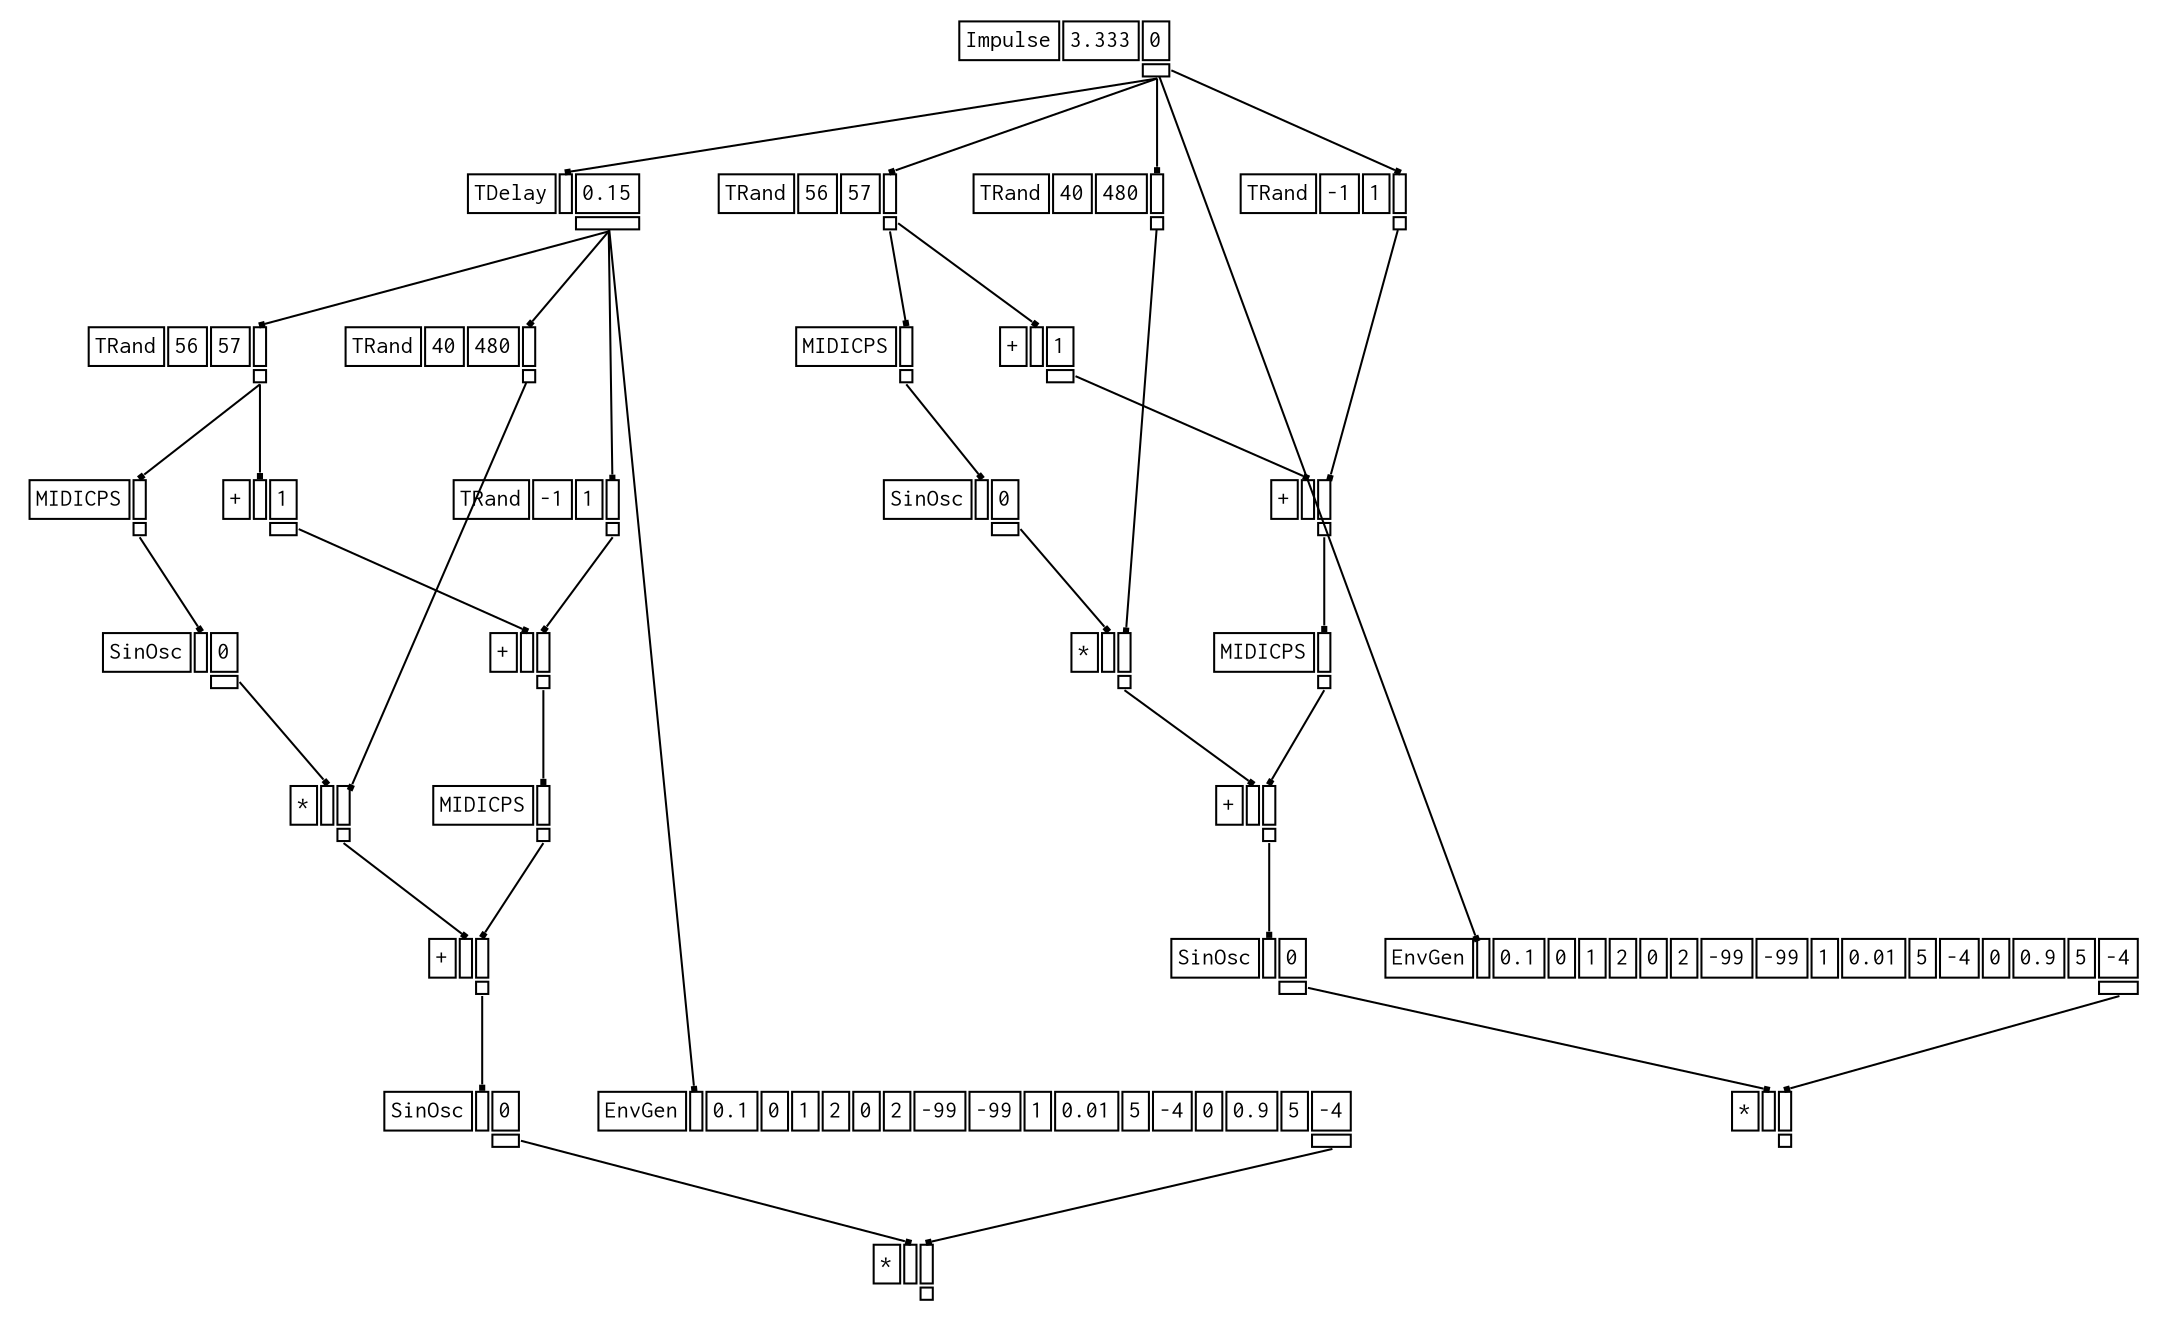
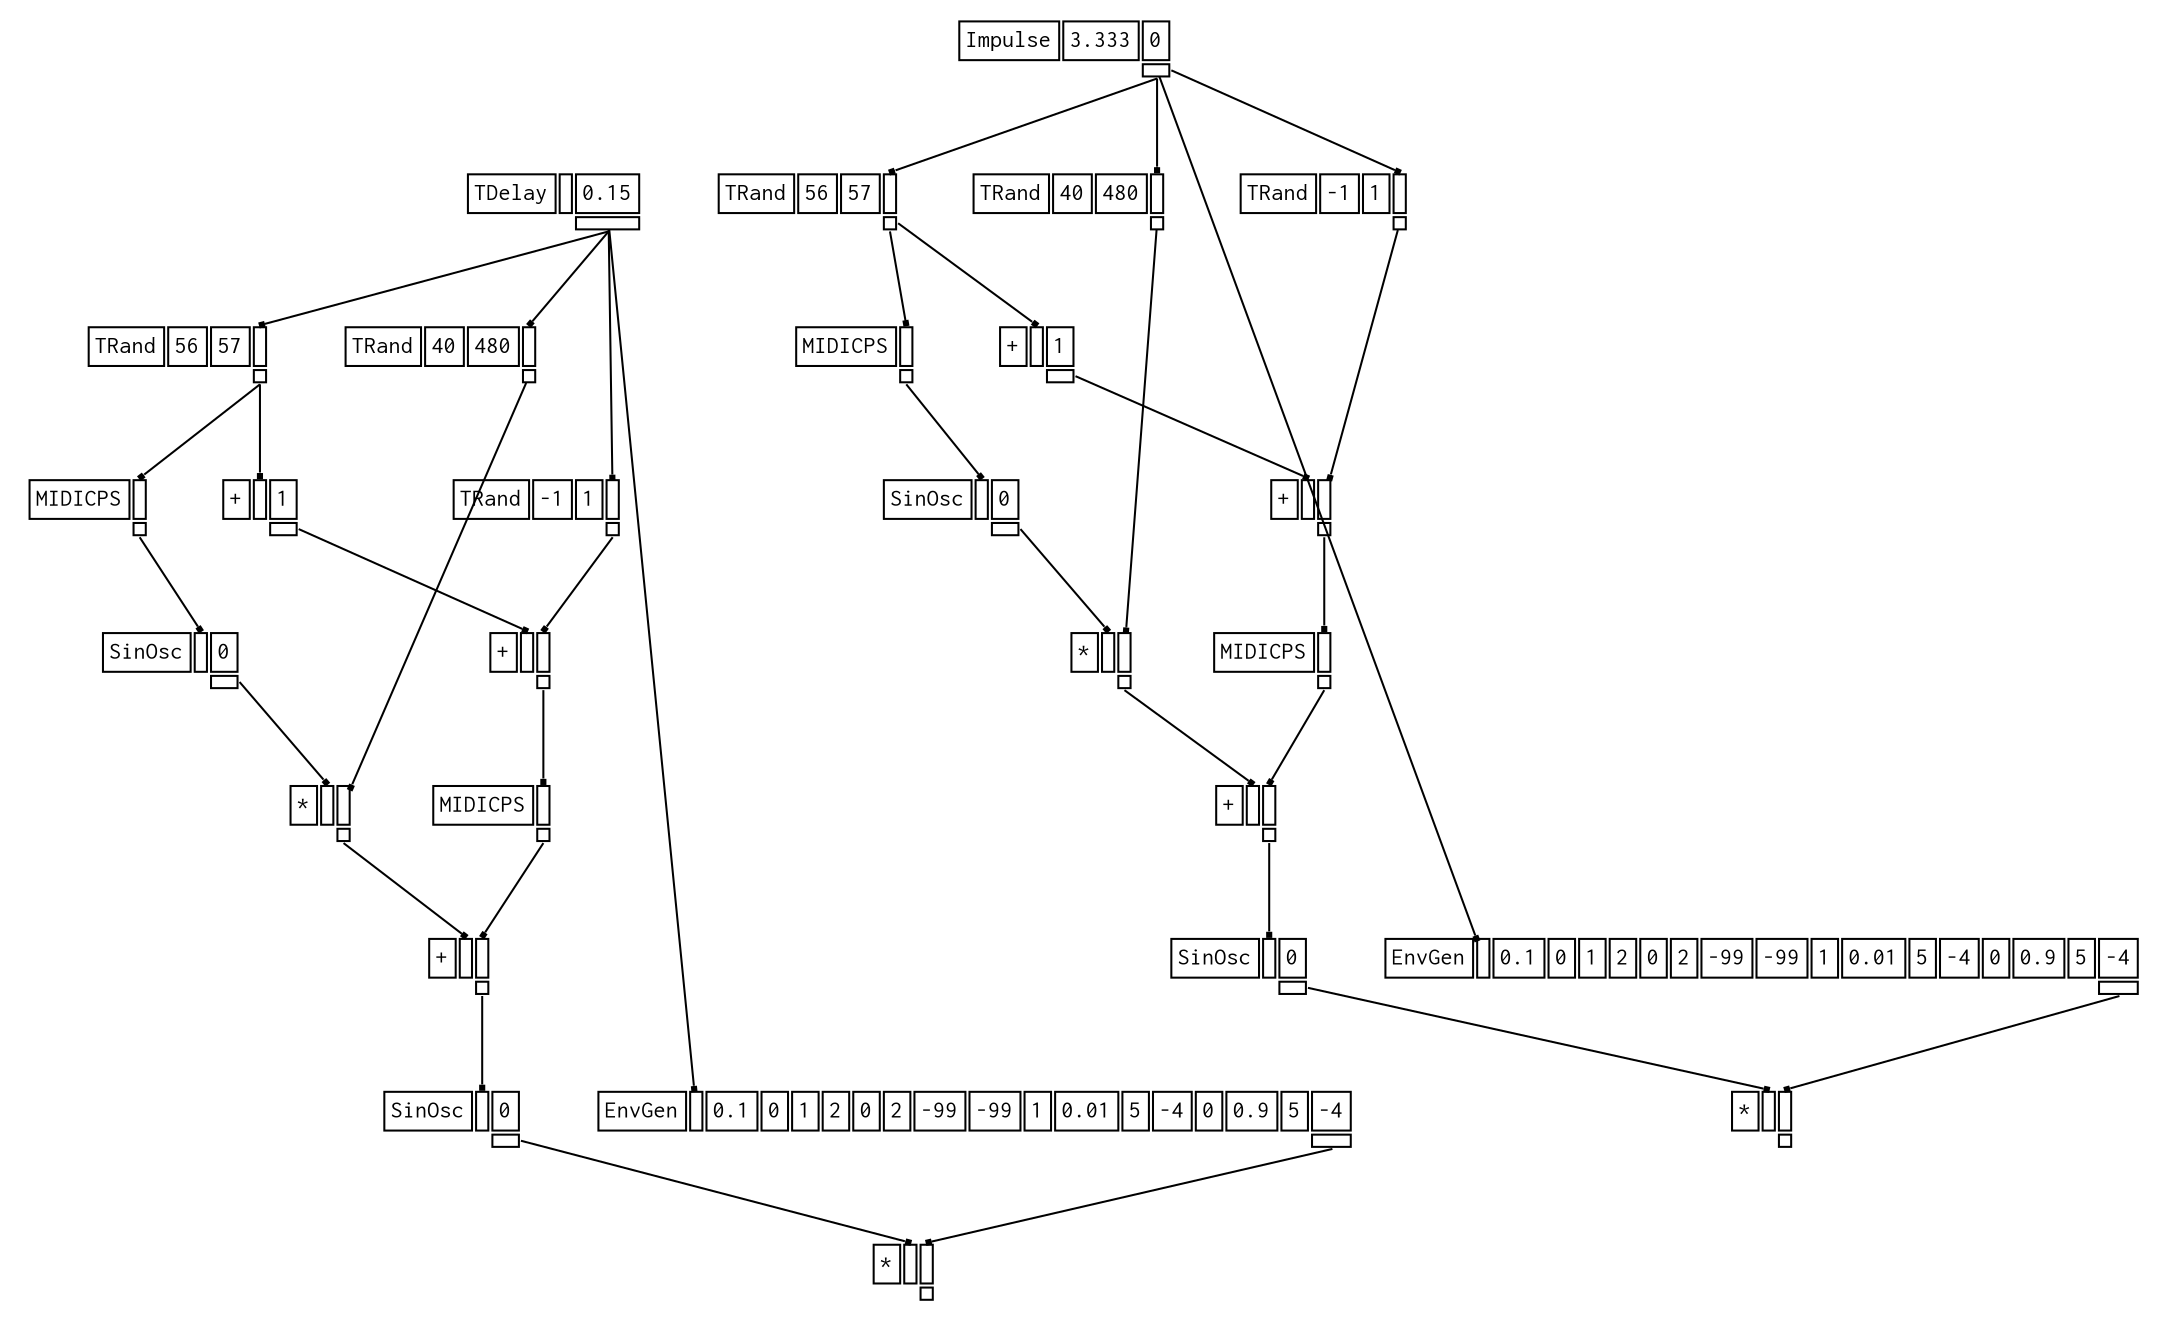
edge "Impulse" -> "TDelay": removed
